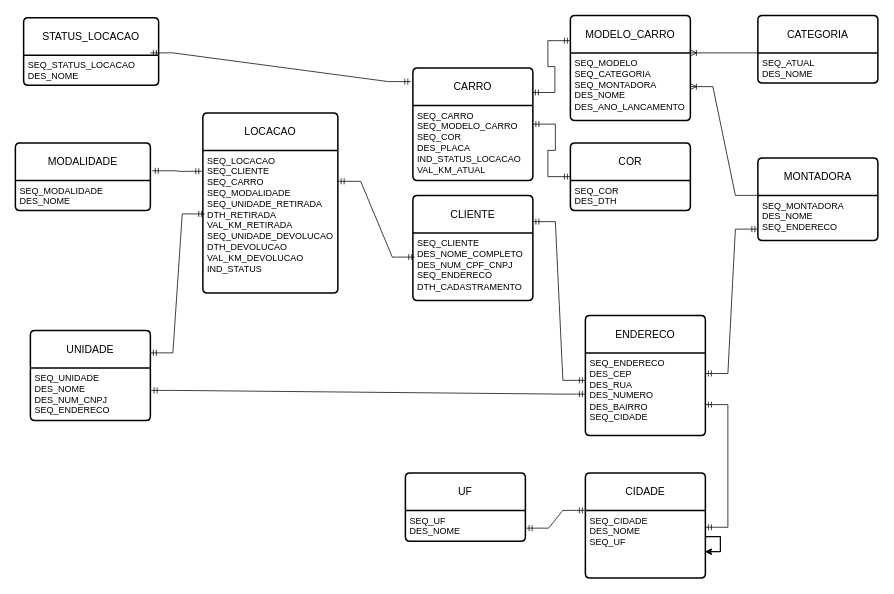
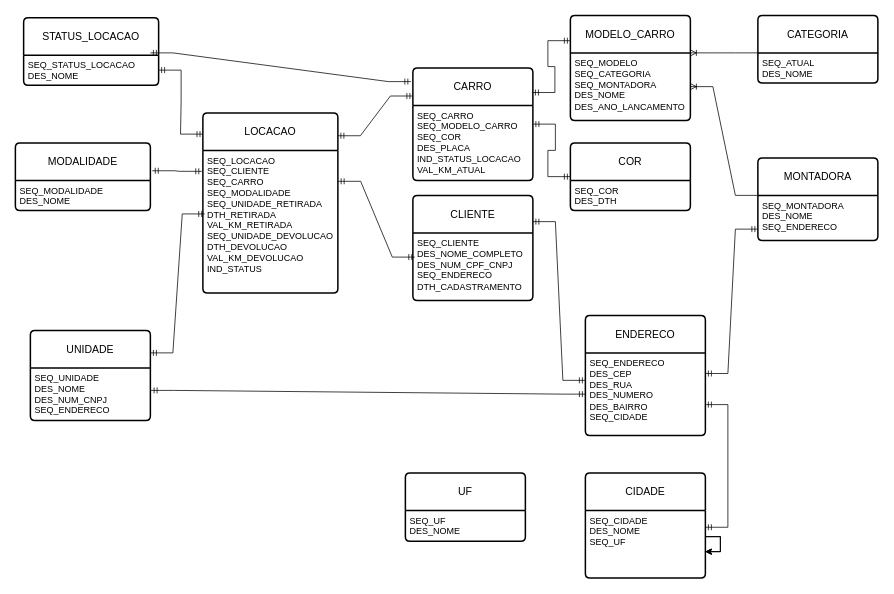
edge "SEQ_STATUS_LOCACAO DES_NOME" -- "LOCACAO": added
edge "CARRO" -- "LOCACAO": added
edge "SEQ_UF DES_NOME" -- "SEQ_CIDADE DES_NOME SEQ_UF": removed
